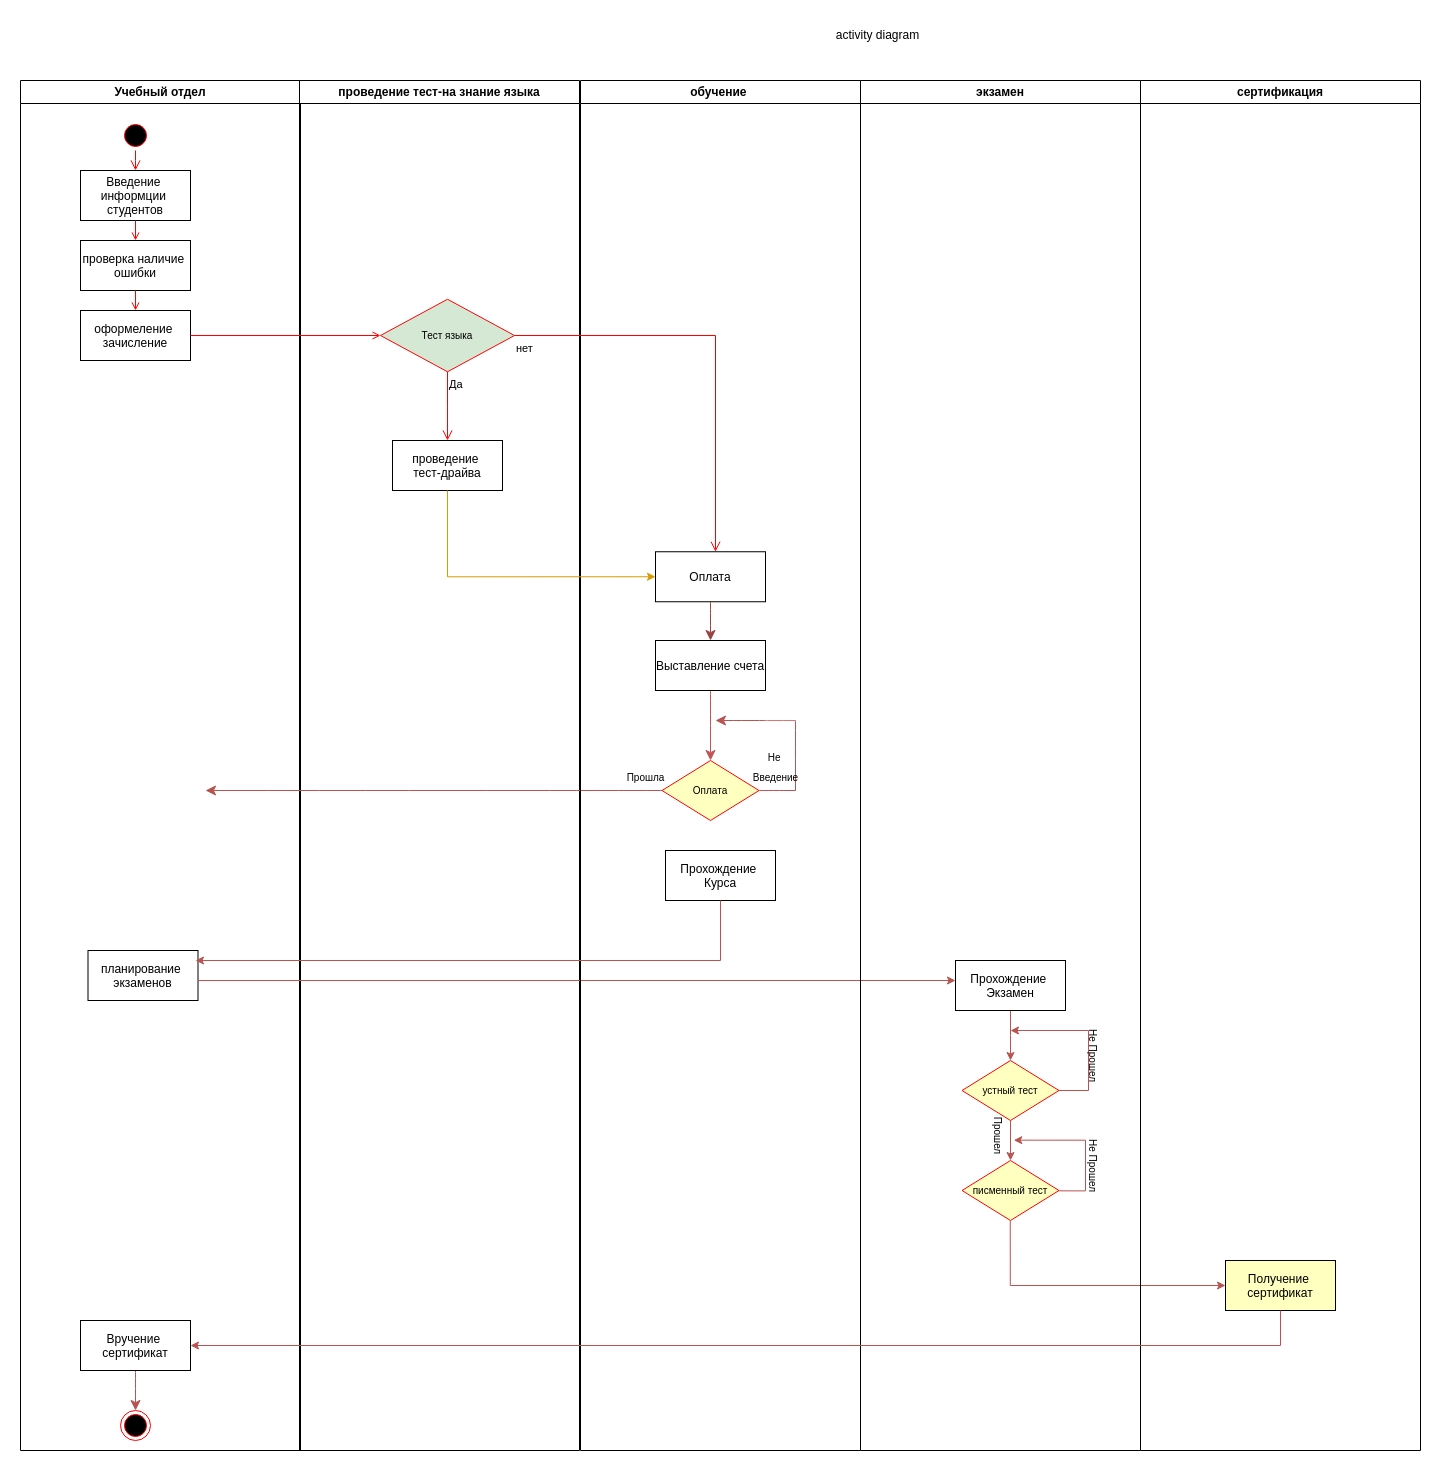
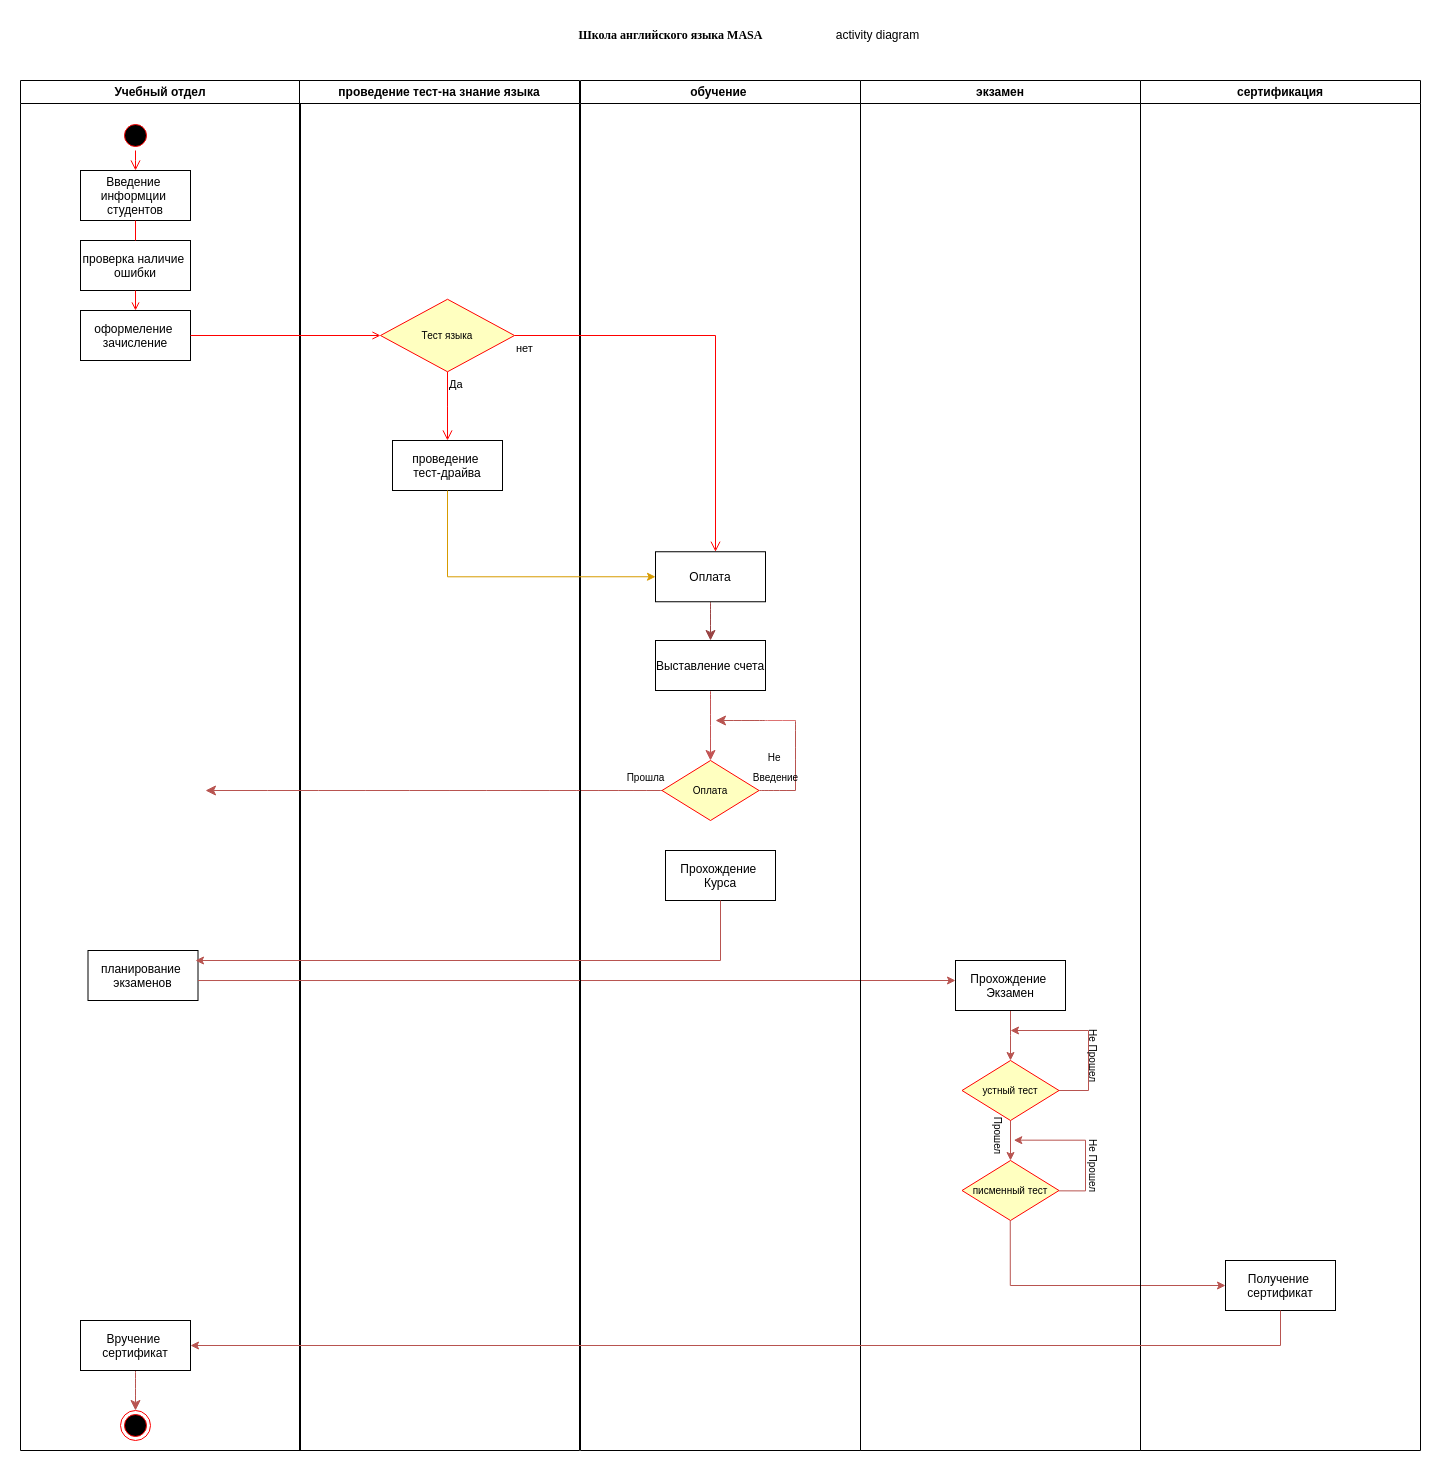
node "Школа английского языка MASA": added
edge "Введение информции студентов" -> "проверка наличие ошибки": arrowhead open -> none
node "Тест языка": fillcolor #d5e8d4 -> #ffffc0
node "Получение сертификат": fillcolor #ffffc0 -> #ffffff
